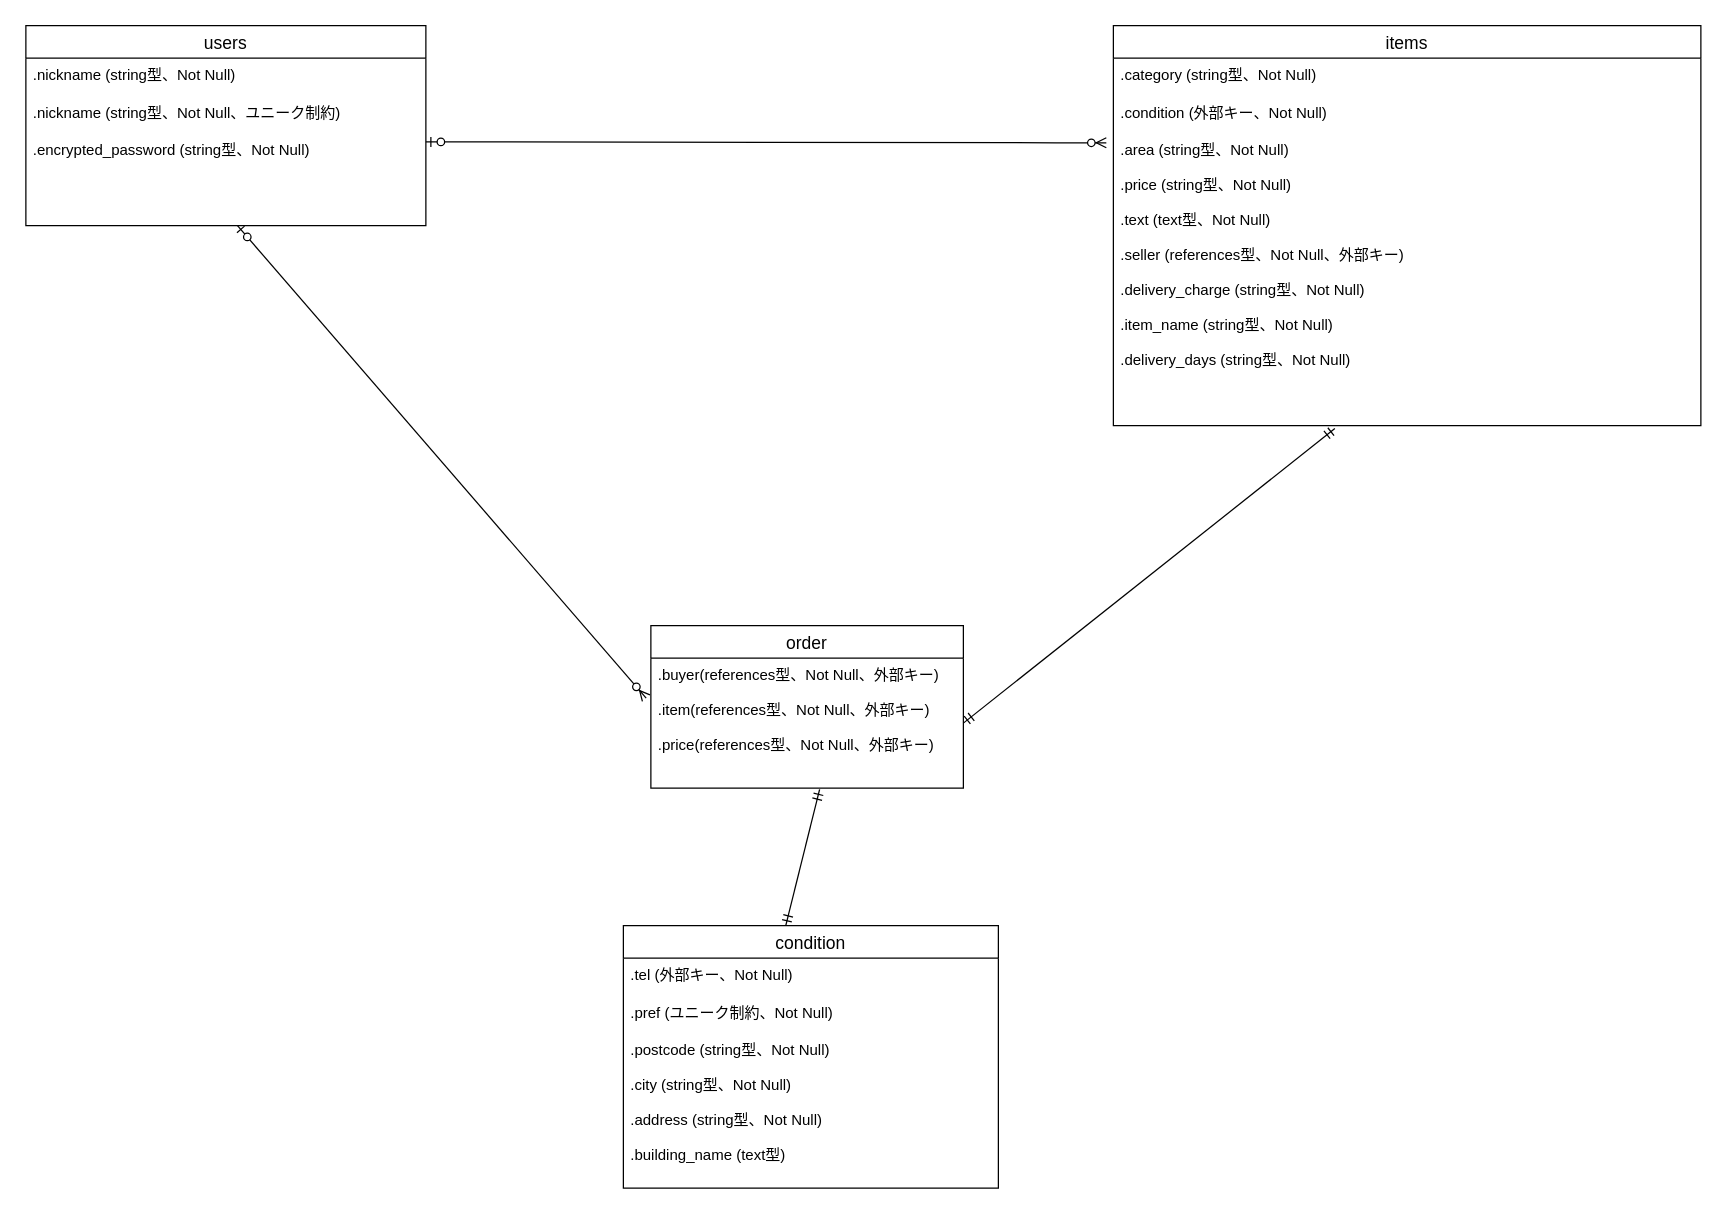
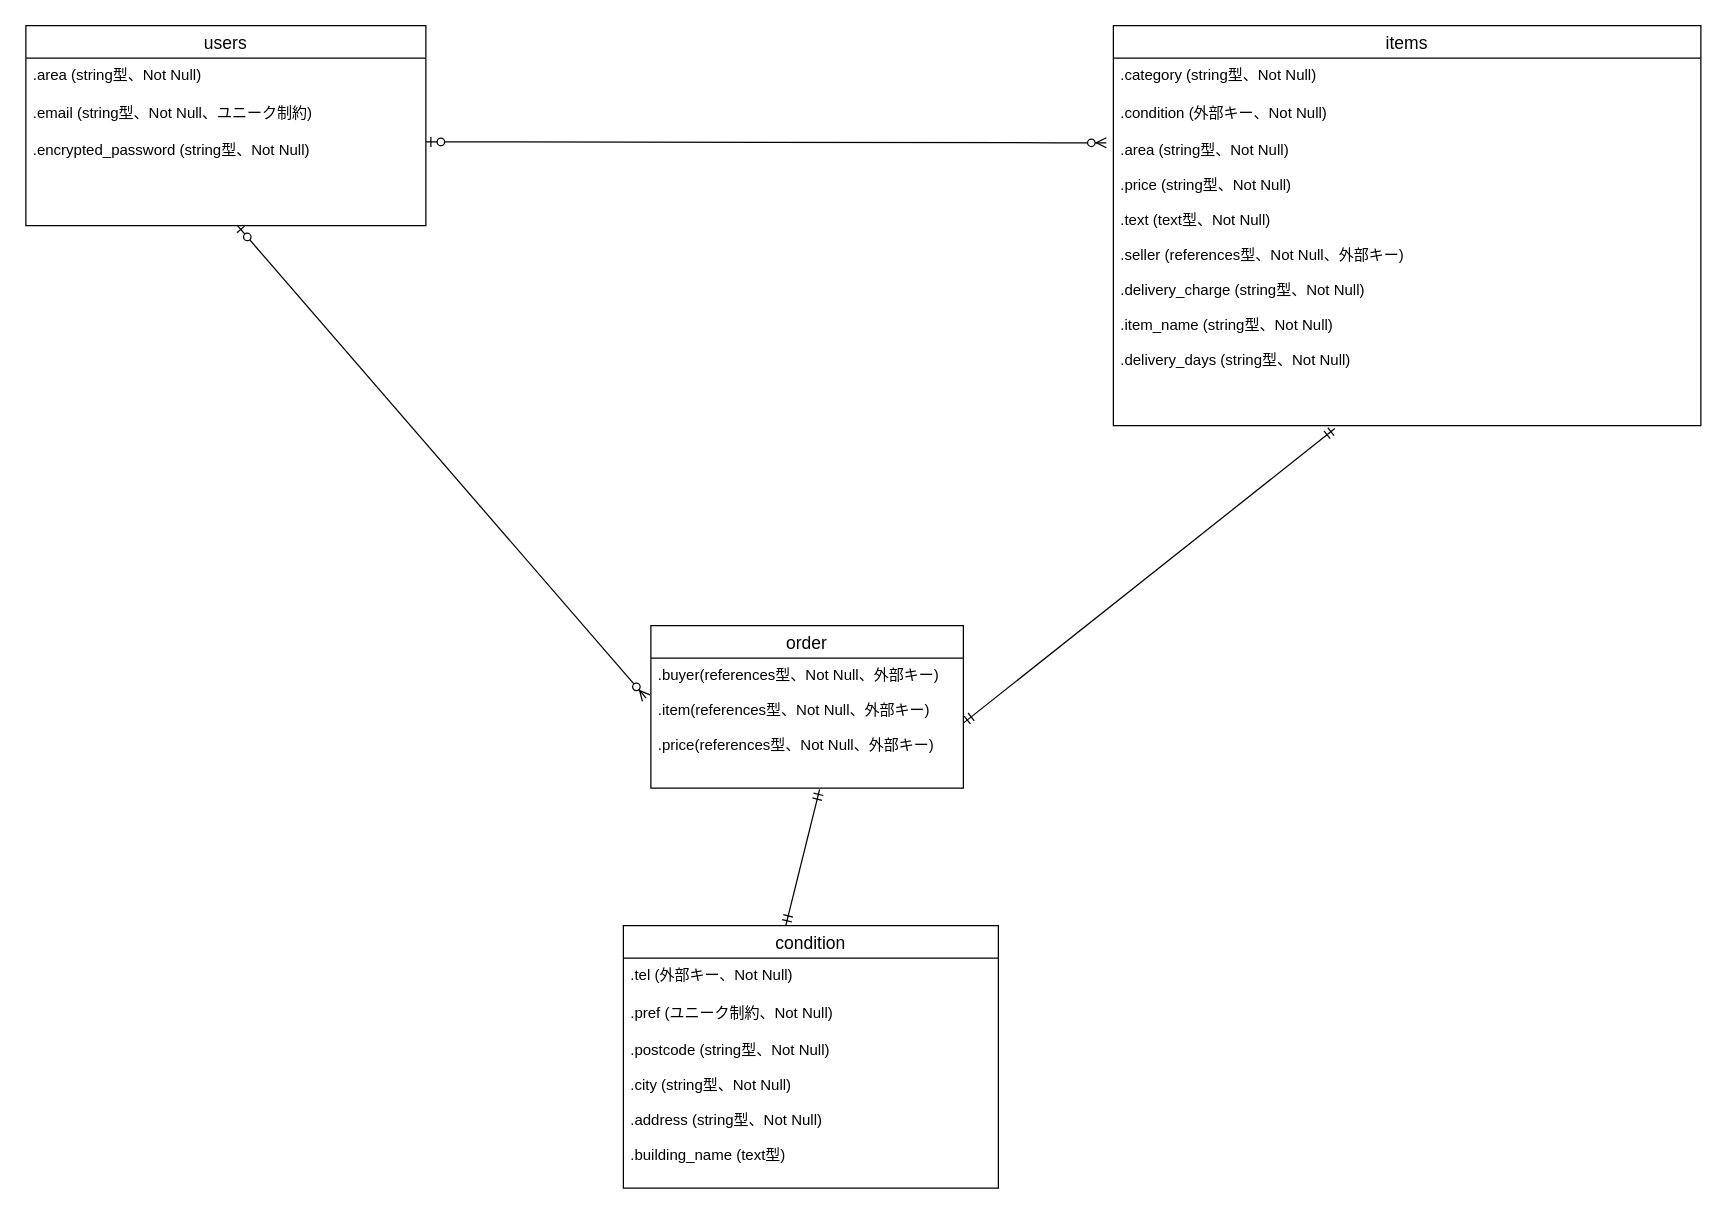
node ".nickname (string型、Not Null)": label ".nickname (string型、Not Null)" -> ".area (string型、Not Null)"
node ".nickname (string型、Not Null、ユニーク制約) .": label ".nickname (string型、Not Null、ユニーク制約) ." -> ".email (string型、Not Null、ユニーク制約) ."
